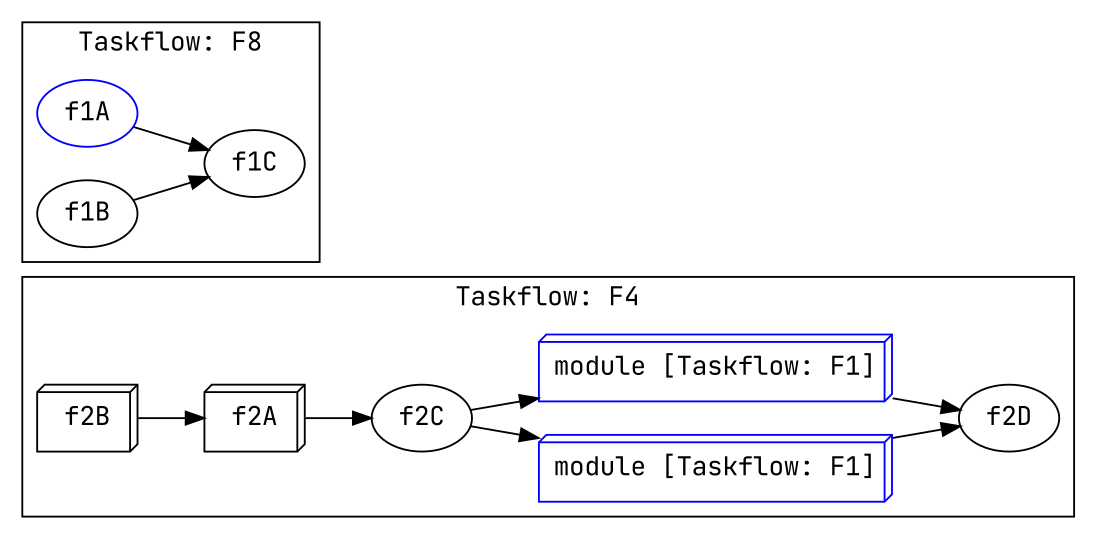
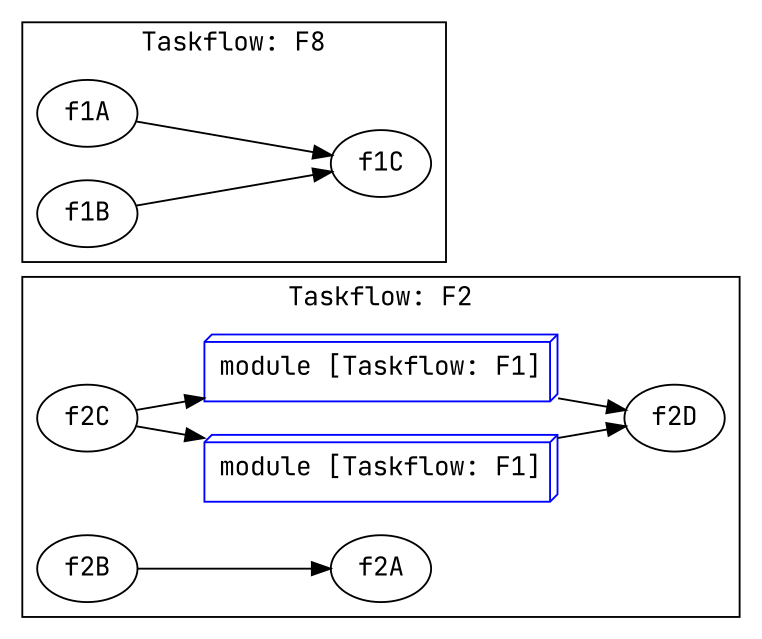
node "f1A": color blue -> black
cluster "Taskflow: F4": label "Taskflow: F4" -> "Taskflow: F2"
node "f2B": shape box3d -> ellipse
node "f2A": shape box3d -> ellipse
edge "f2A" -> "f2C": removed
